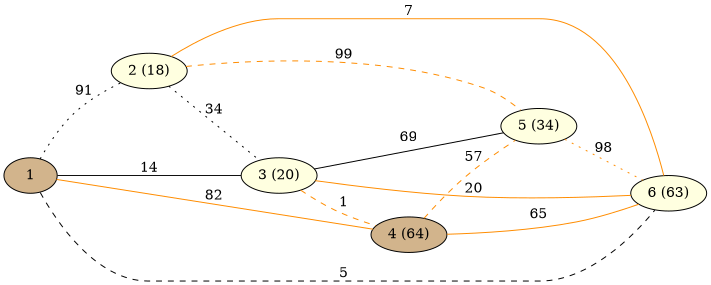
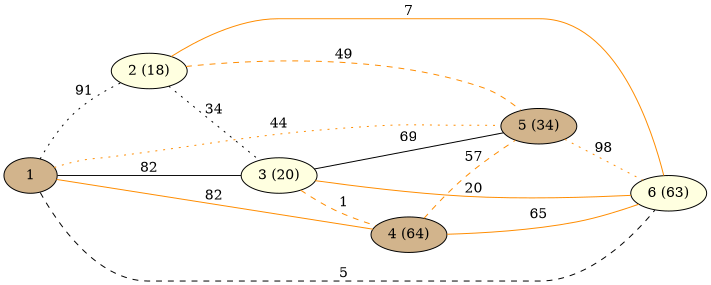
edge "2 (18)" -- "5 (34)": label "99" -> "49"
node "5 (34)": fillcolor lightyellow -> tan
edge "5 (34)" -- "1": added, label "44"
edge "1" -- "3 (20)": label "14" -> "82"
